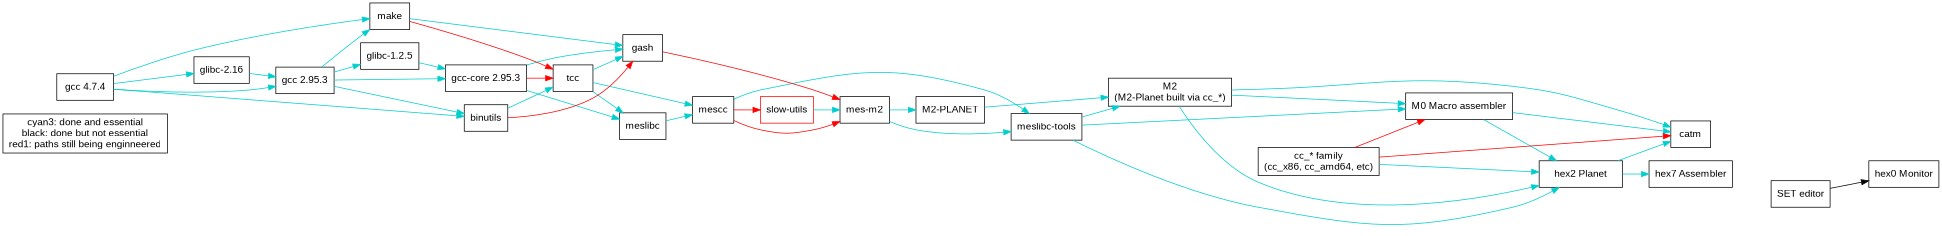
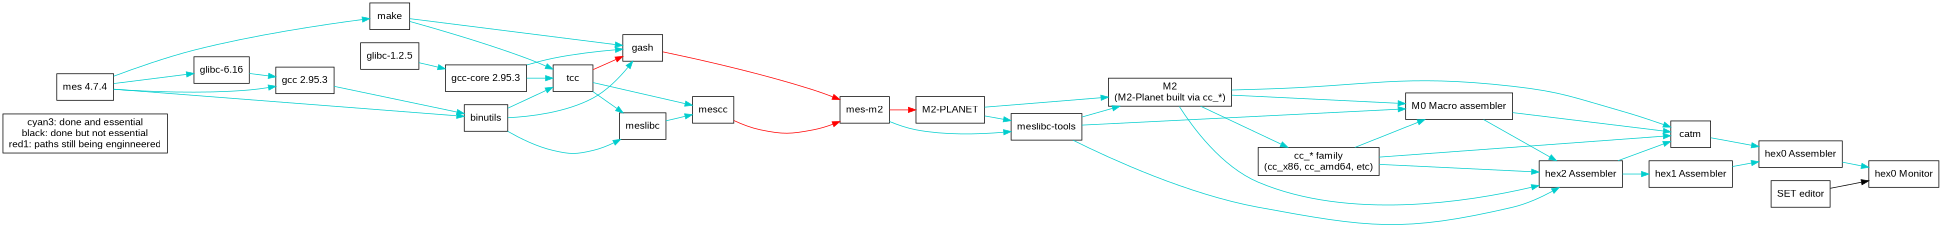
edge "make" -> "tcc": color red1 -> cyan3
edge "gcc 2.95.3" -> "make": removed
edge "tcc" -> "gash": color cyan3 -> red1
edge "gcc 2.95.3" -> "glibc-1.2.5": removed
node "glibc-2.16": label "glibc-2.16" -> "glibc-6.16"
edge "mescc" -> "meslibc-tools": now "M2-PLANET" -> "meslibc-tools"
edge "gcc-core 2.95.3" -> "tcc": color red1 -> cyan3
edge "gcc 2.95.3" -> "gcc-core 2.95.3": removed
node "gcc 4.7.4": label "gcc 4.7.4" -> "mes 4.7.4"
edge "gcc-core 2.95.3" -> "meslibc": now "binutils" -> "meslibc"
edge "binutils" -> "gash": color red1 -> cyan3
node "slow-utils": removed
edge "mes-m2" -> "M2-PLANET": color cyan3 -> red1
edge "M2 (M2-Planet built via cc_*)" -> "cc_* family (cc_x86, cc_amd64, etc)": added
edge "cc_* family (cc_x86, cc_amd64, etc)" -> "M0 Macro assembler": color red1 -> cyan3
edge "cc_* family (cc_x86, cc_amd64, etc)" -> "catm": color red1 -> cyan3
node "hex0 Assembler": added
node "hex2 Planet": label "hex2 Planet" -> "hex2 Assembler"
node "hex7 Assembler": label "hex7 Assembler" -> "hex1 Assembler"
